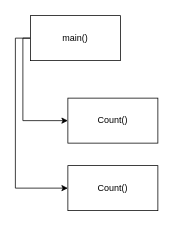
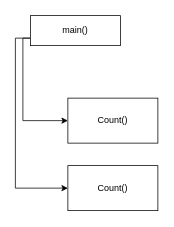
node "main()": size 90x45 -> 90x30
